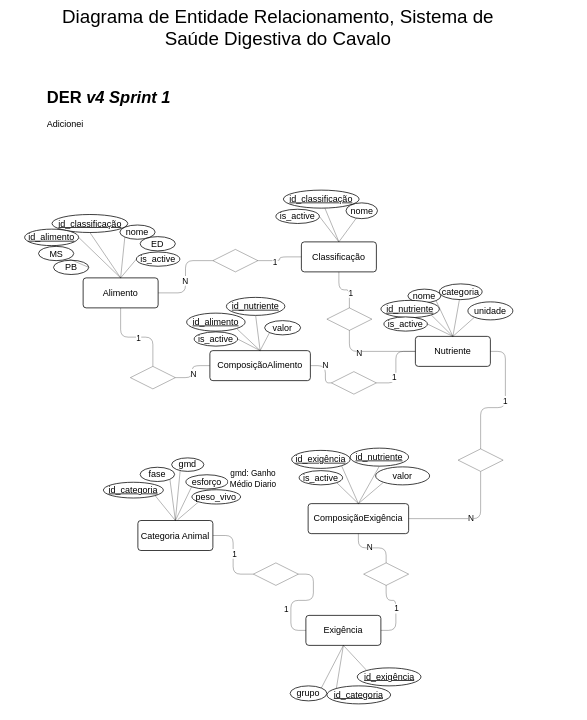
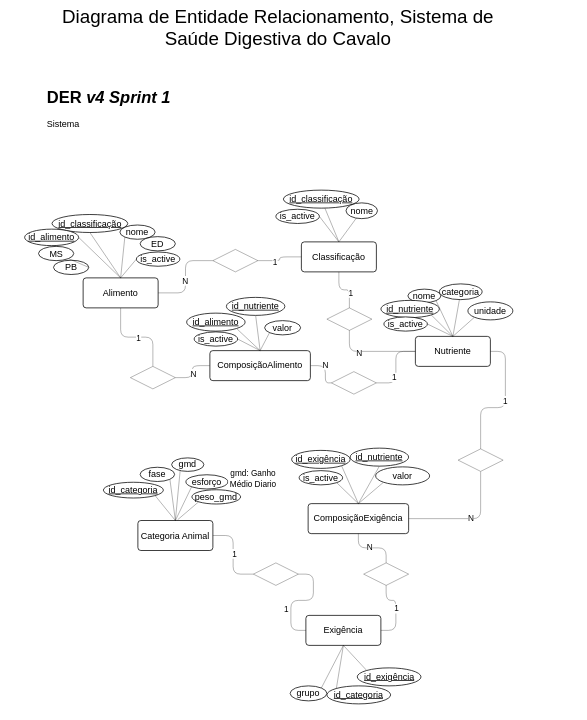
node "DER v4 Sprint 1 Adicionei": label "DER v4 Sprint 1 Adicionei" -> "DER v4 Sprint 1 Sistema"
node "peso_vivo": label "peso_vivo" -> "peso_gmd"
